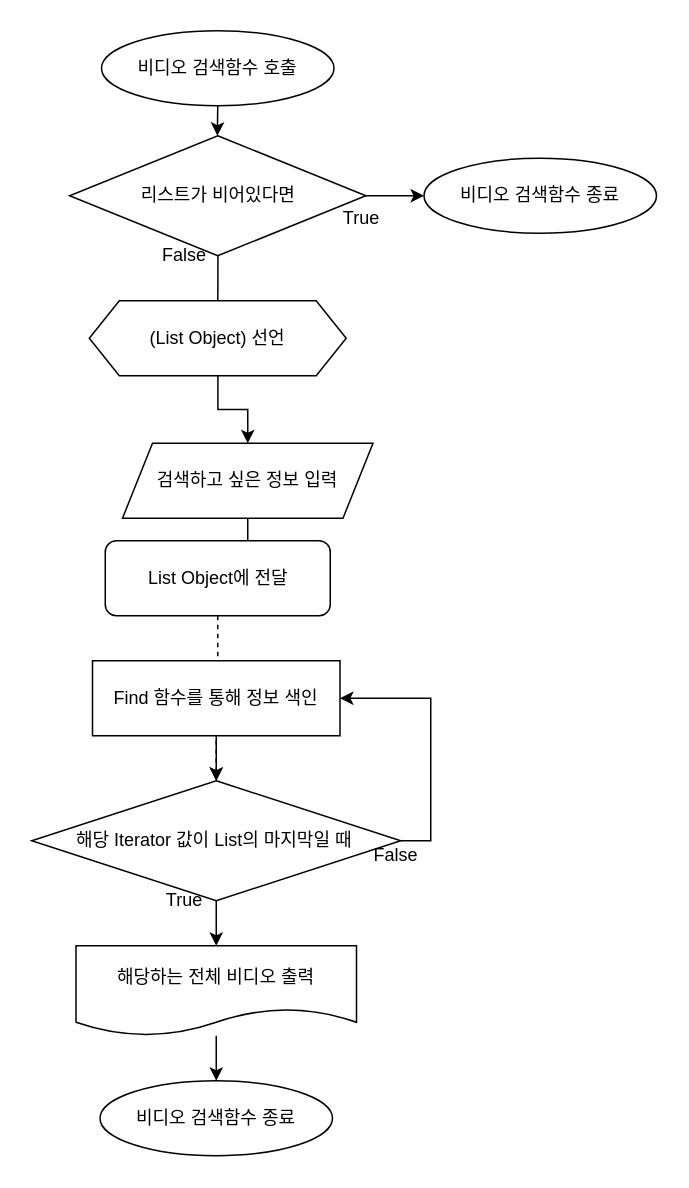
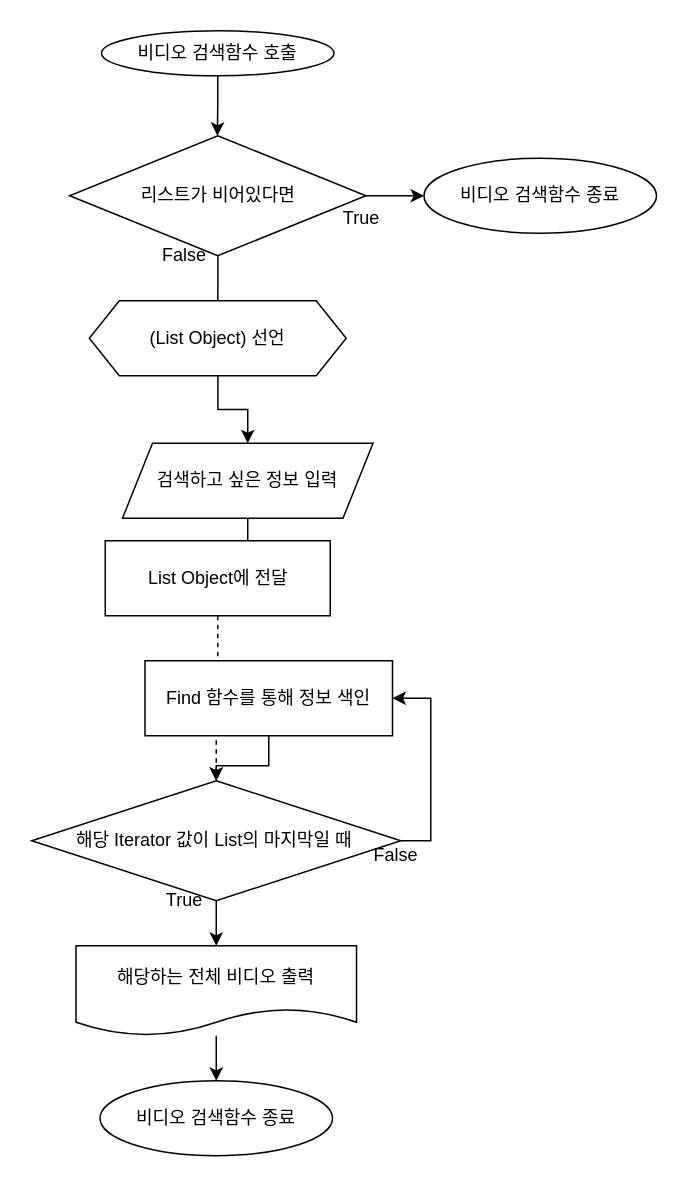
node "비디오 검색함수 호출": size 233x75 -> 233x45
node "List Object에 전달": shape rounded rectangle -> rectangle
node "Find 함수를 통해 정보 색인": moved (216, 698) -> (269, 698)
